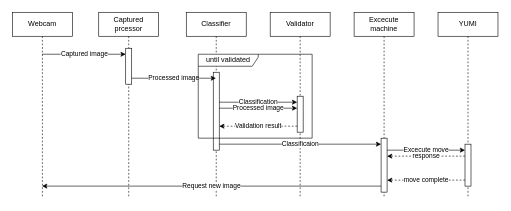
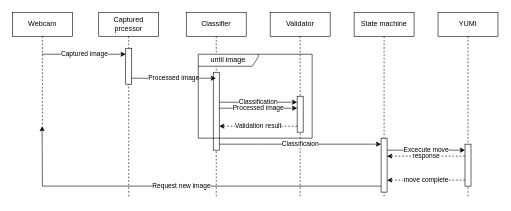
node "Excecute machine": label "Excecute machine" -> "State machine"
node "until validated": label "until validated" -> "until image"
node "Webcam": size 60x186 -> 60x114
